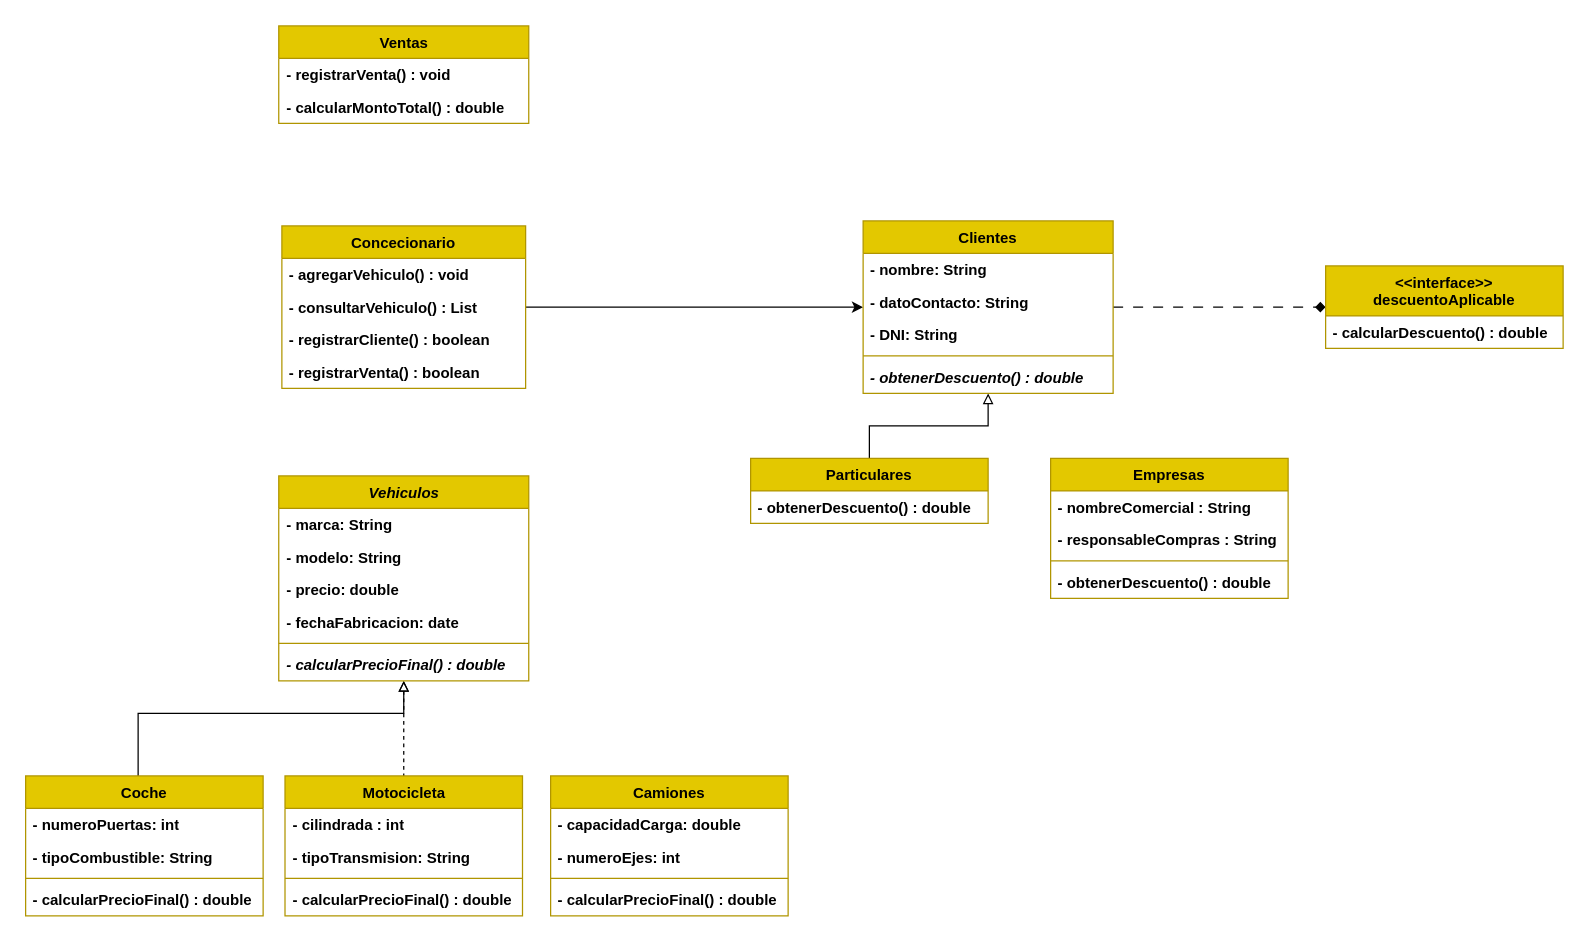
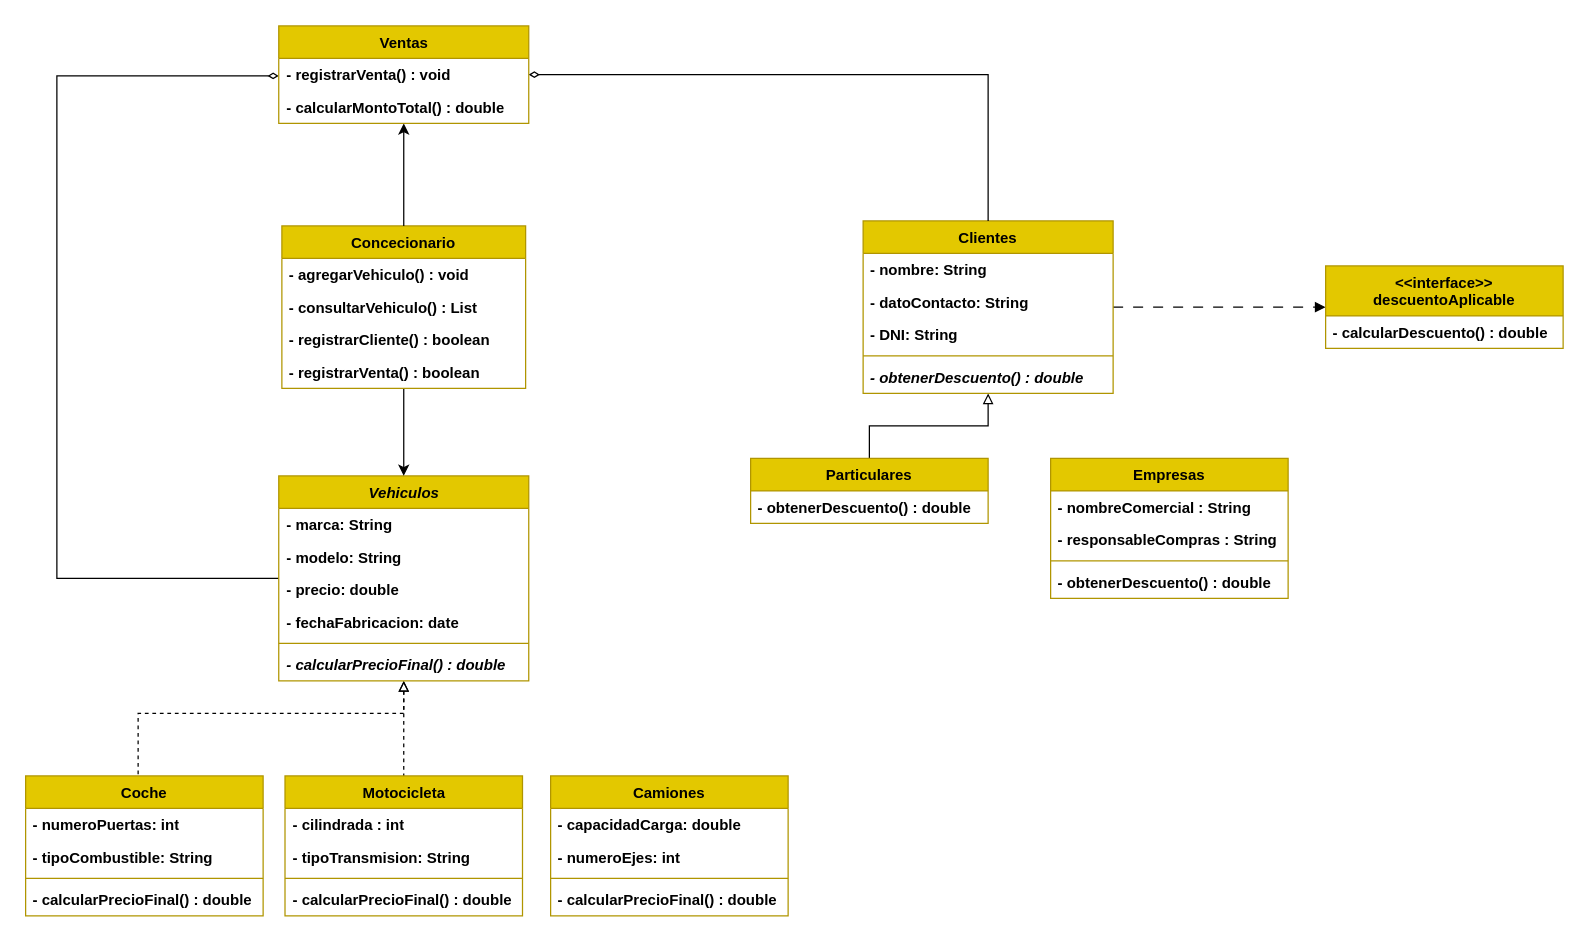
edge "Clientes" -> "Ventas": added
edge "Concecionario" -> "Ventas": added
edge "Concecionario" -> "Clientes": removed
edge "Clientes" -> "<<interface>> descuentoAplicable": arrowhead diamond -> block
edge "Vehiculos" -> "Ventas": added
edge "Concecionario" -> "Vehiculos": added
edge "Coche" -> "Vehiculos": style solid -> dashed
